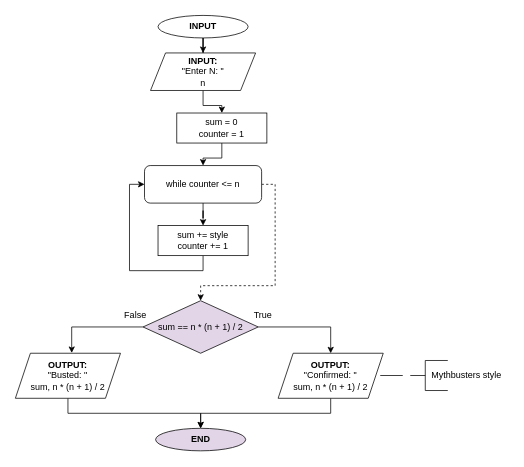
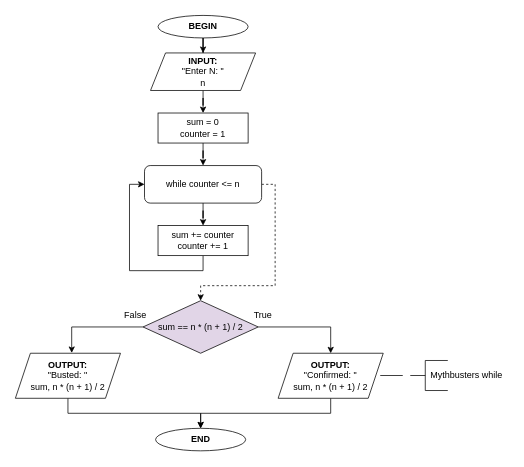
node "INPUT": label "INPUT" -> "BEGIN"
node "sum = 0 counter = 1": moved (222, 128) -> (203, 128)
node "sum += style counter += 1": label "sum += style counter += 1" -> "sum += counter counter += 1"
node "Mythbusters style": label "Mythbusters style" -> "Mythbusters while"
node "END": fillcolor #e1d5e7 -> #ffffff
